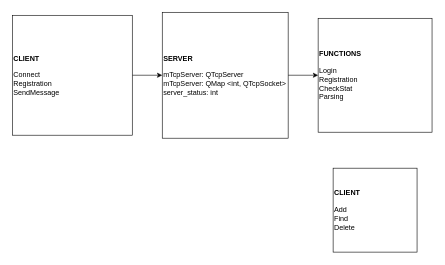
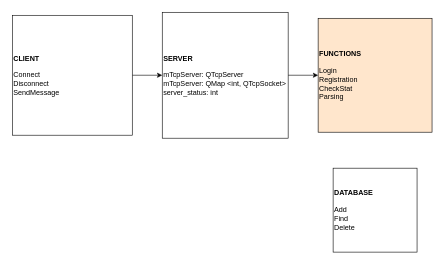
node "CLIENT Connect Registration SendMessage": label "CLIENT Connect Registration SendMessage" -> "CLIENT Connect Disconnect SendMessage"
node "FUNCTIONS Login Registration CheckStat Parsing": fillcolor #ffffff -> #ffe6cc
node "CLIENT Add Find Delete": label "CLIENT Add Find Delete" -> "DATABASE Add Find Delete"
